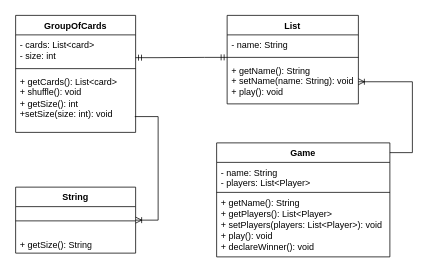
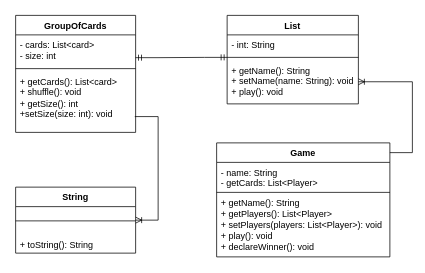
node "- name: String": label "- name: String" -> "- int: String"
node "- name: String - players: List<Player>": label "- name: String - players: List<Player>" -> "- name: String - getCards: List<Player>"
node "+ getSize(): String": label "+ getSize(): String" -> "+ toString(): String"
